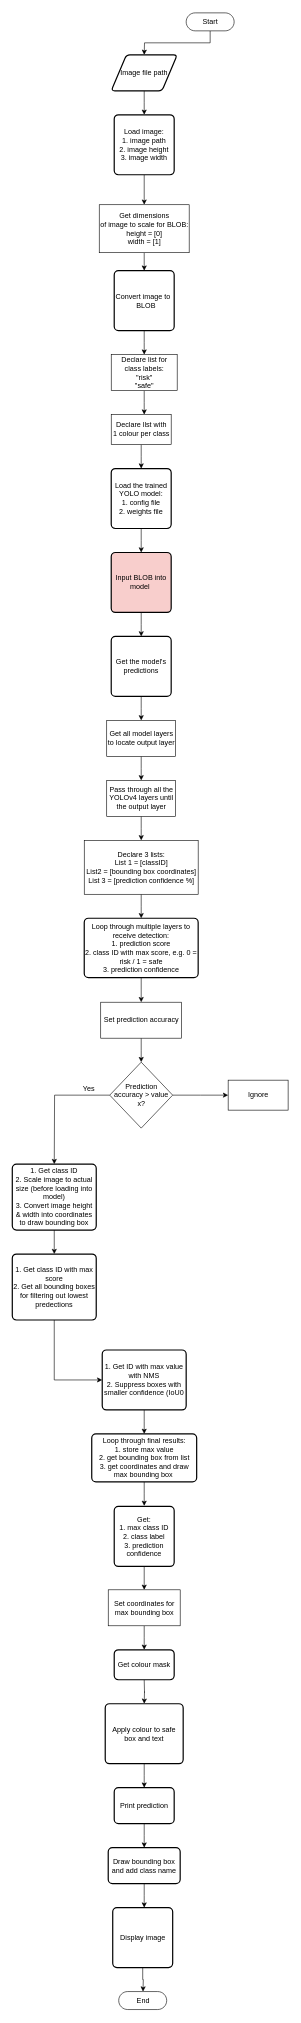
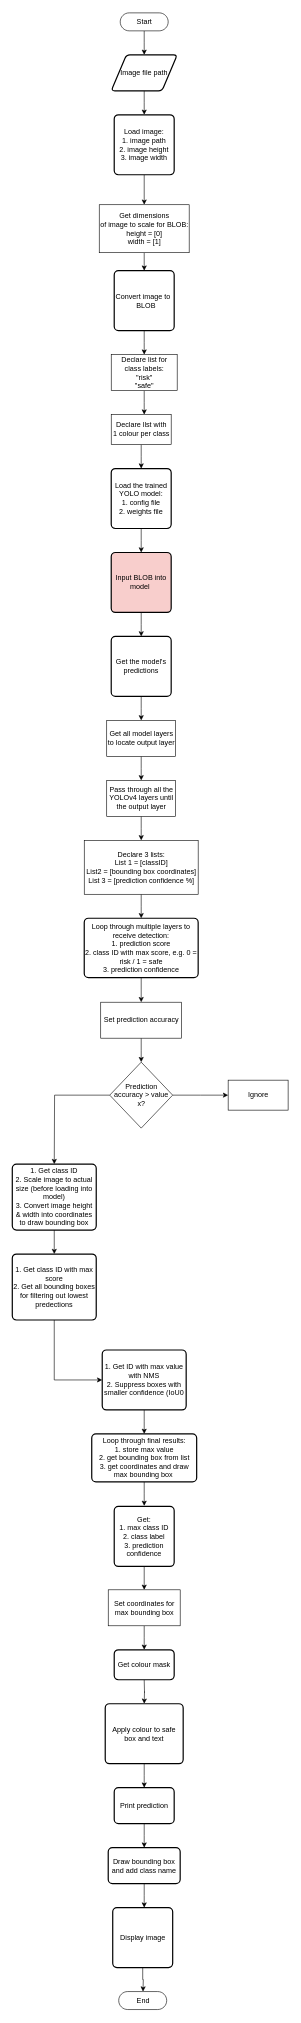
node "Start": moved (210, 21) -> (144, 21)
node "Yes": removed
